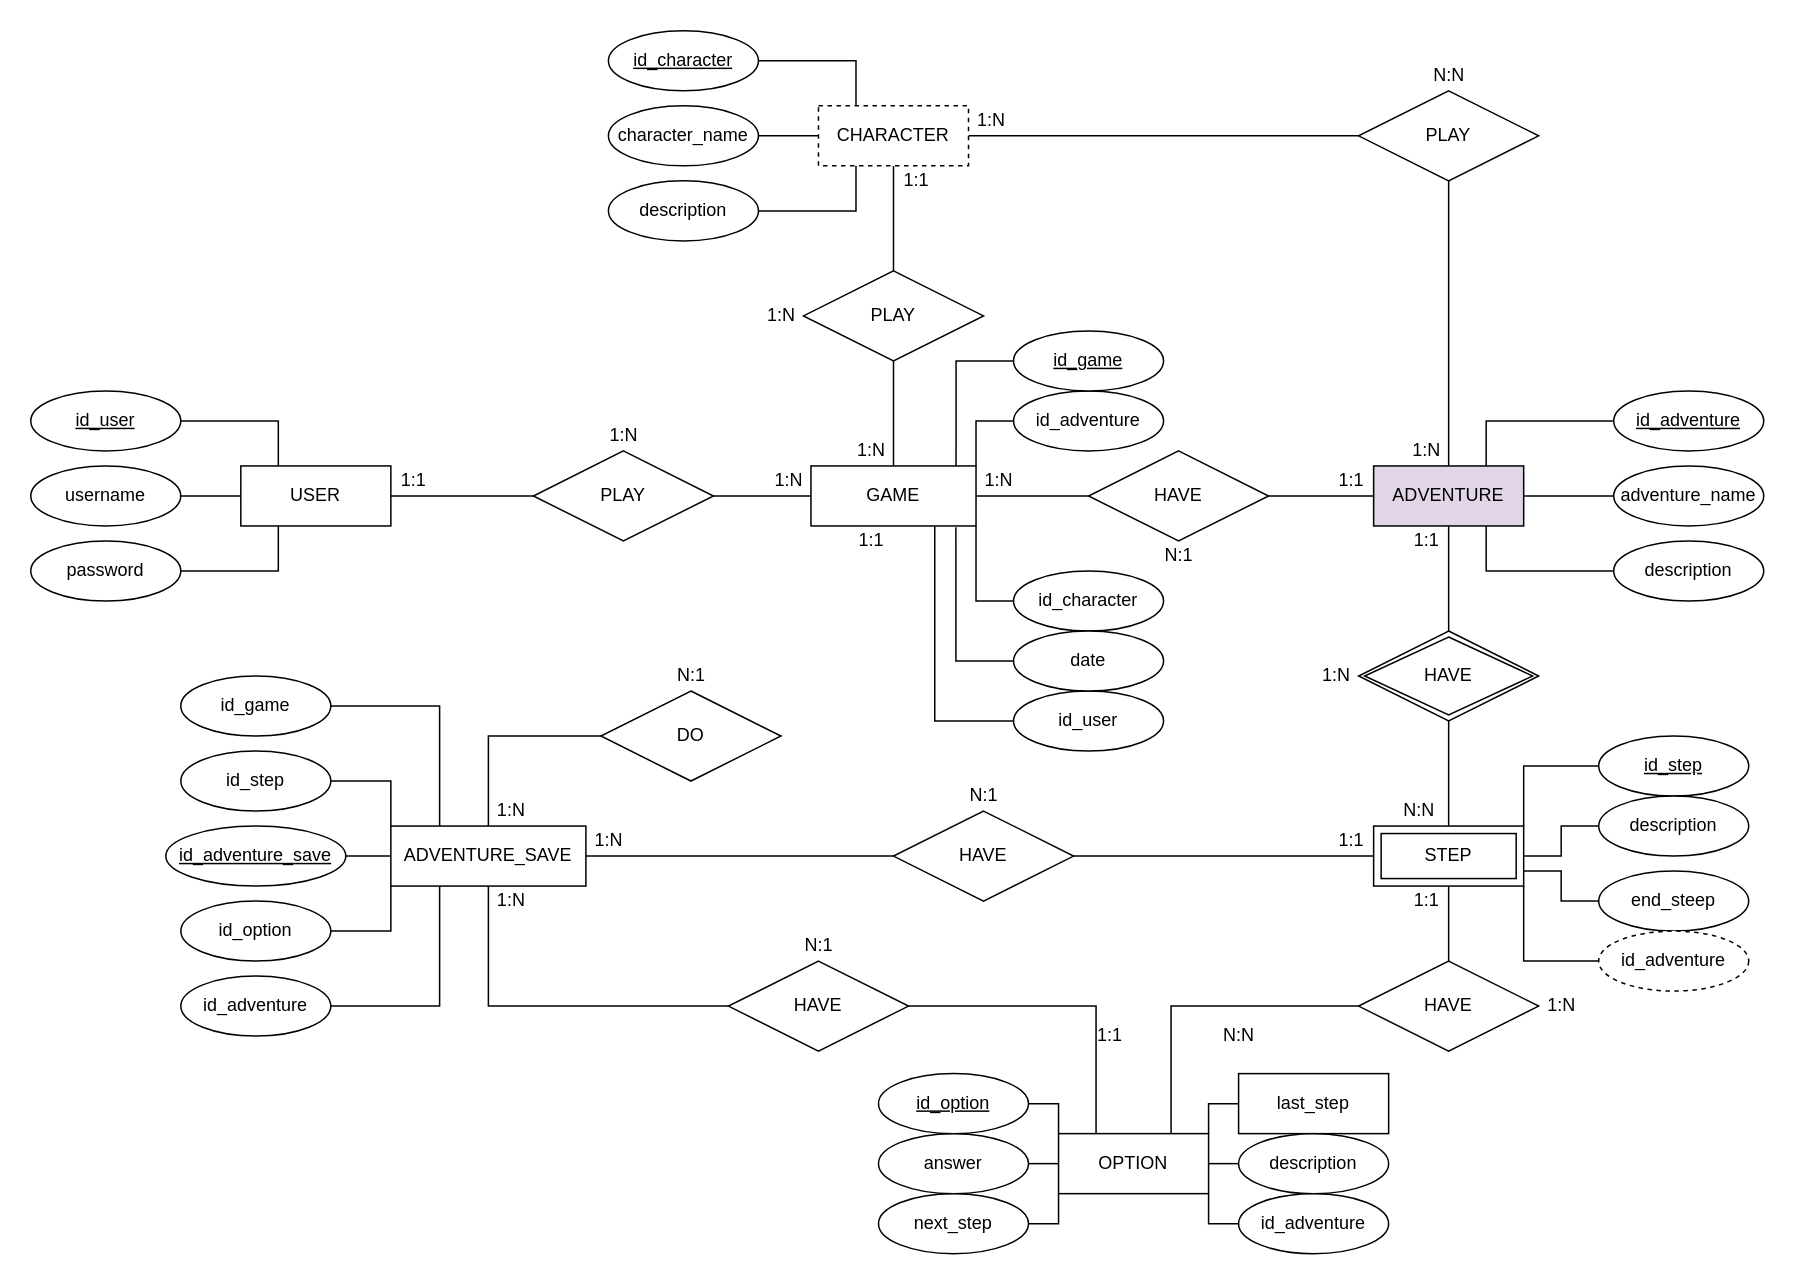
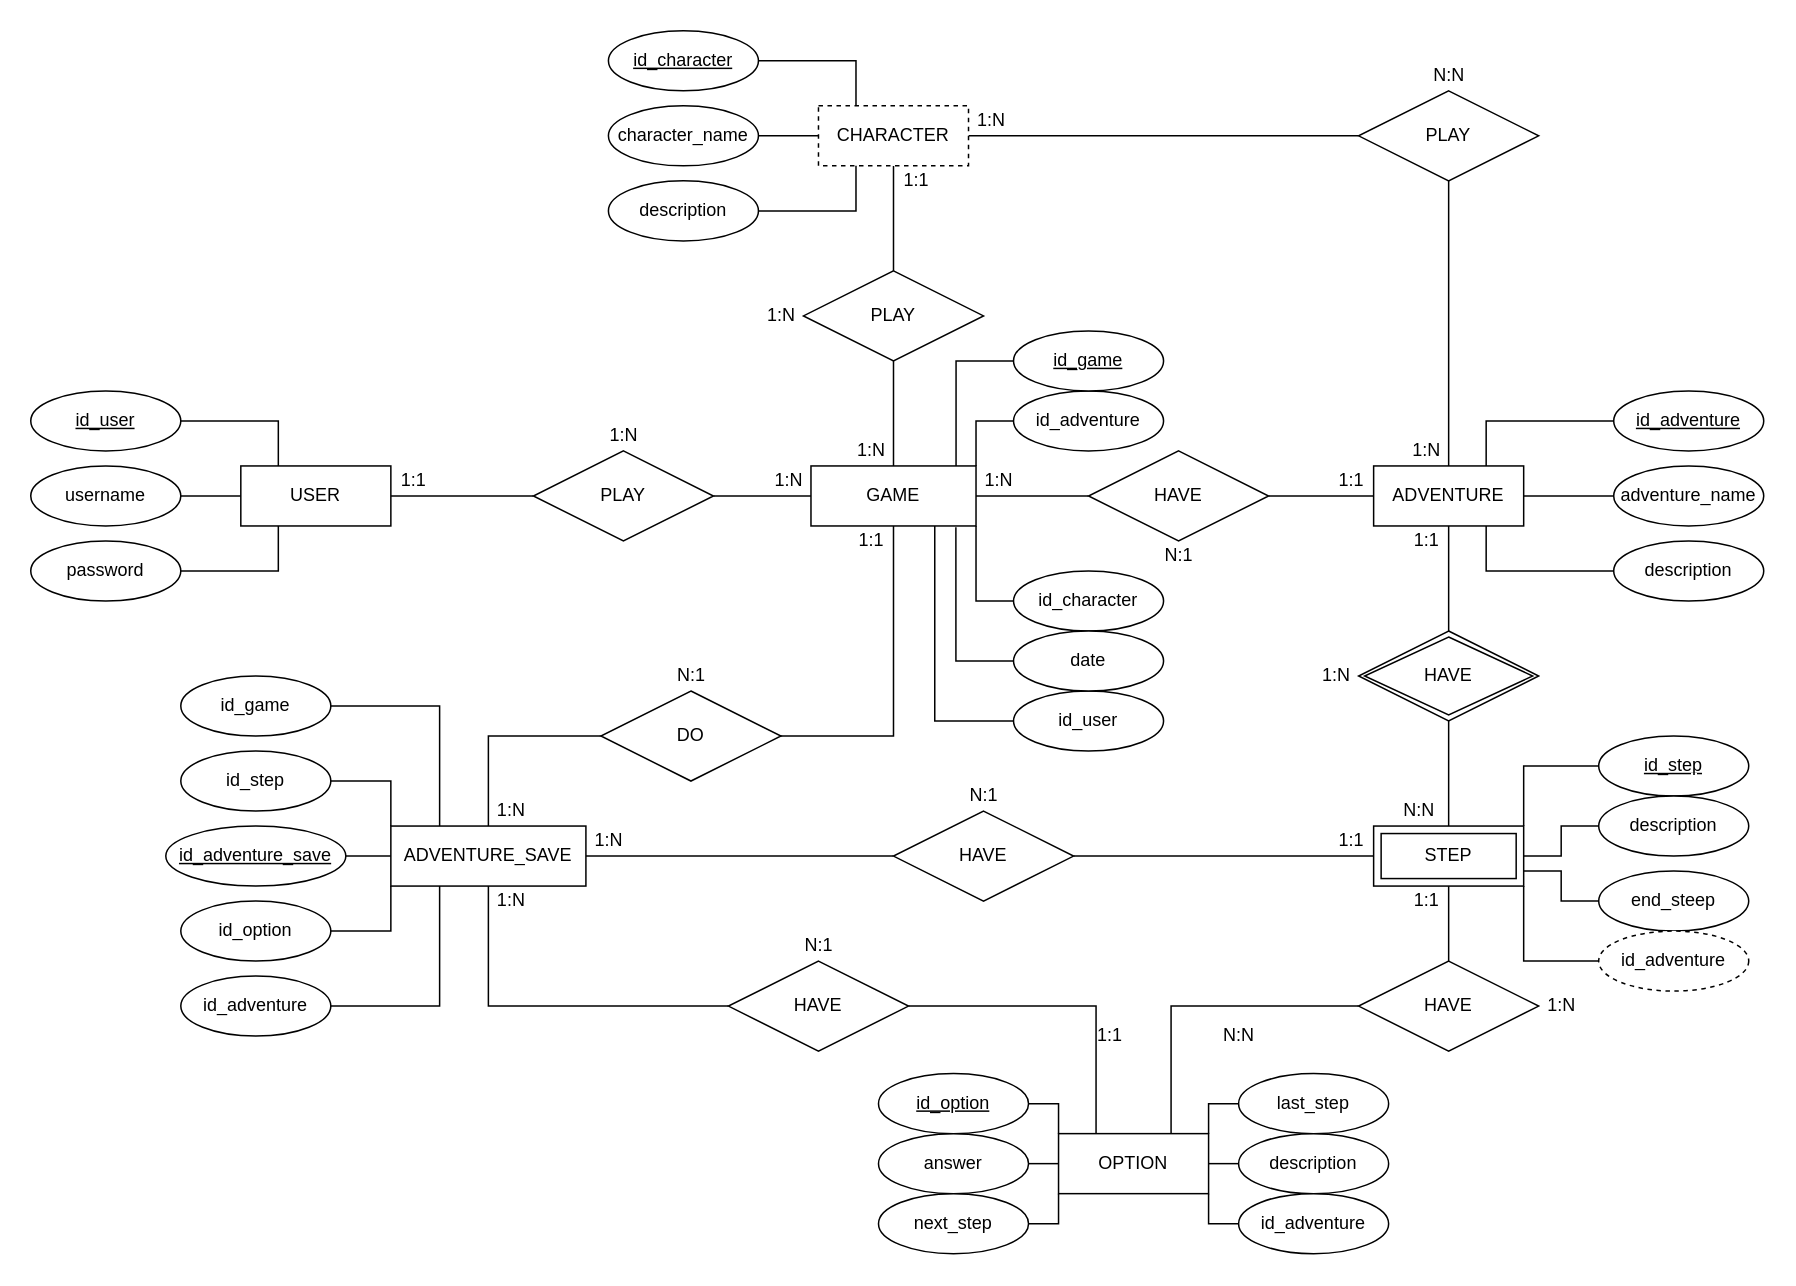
node "ADVENTURE": fillcolor #e1d5e7 -> #ffffff
edge "GAME" -- "DO": added
node "last_step": shape rectangle -> ellipse
